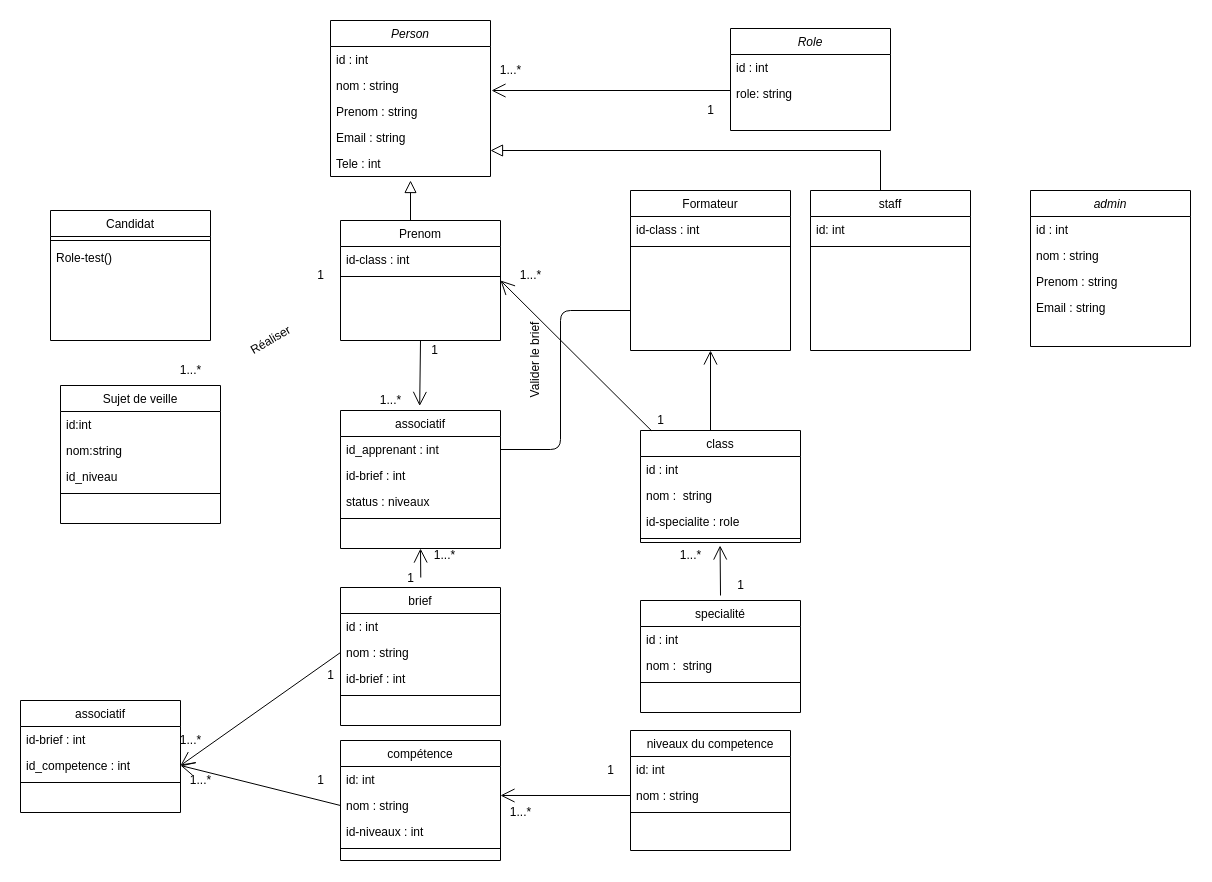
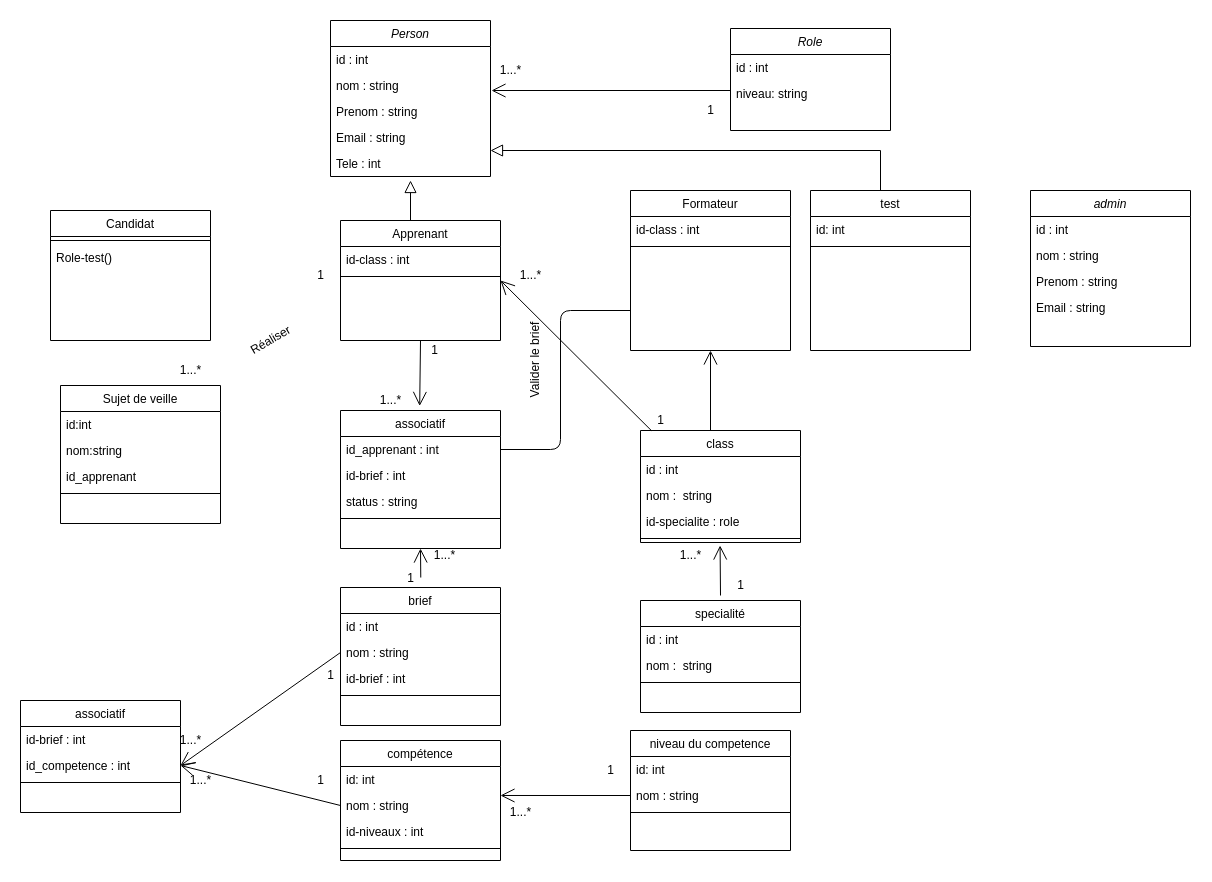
node "role: string": label "role: string" -> "niveau: string"
node "staff": label "staff" -> "test"
node "Prenom": label "Prenom" -> "Apprenant"
node "id_niveau": label "id_niveau" -> "id_apprenant"
node "status : niveaux": label "status : niveaux" -> "status : string"
node "niveaux du competence": label "niveaux du competence" -> "niveau du competence"
